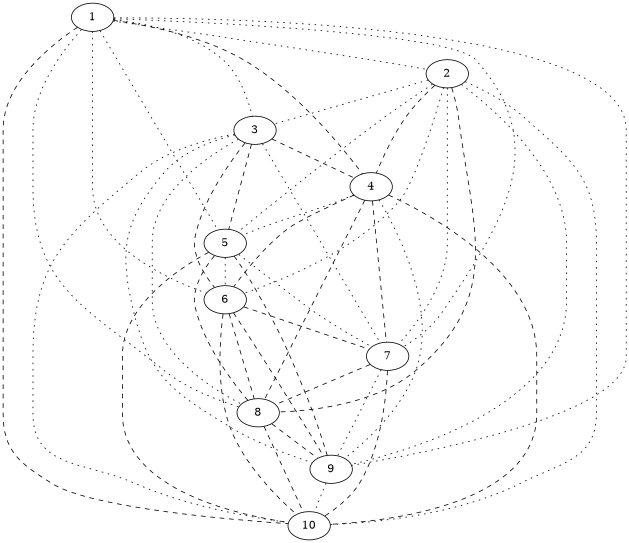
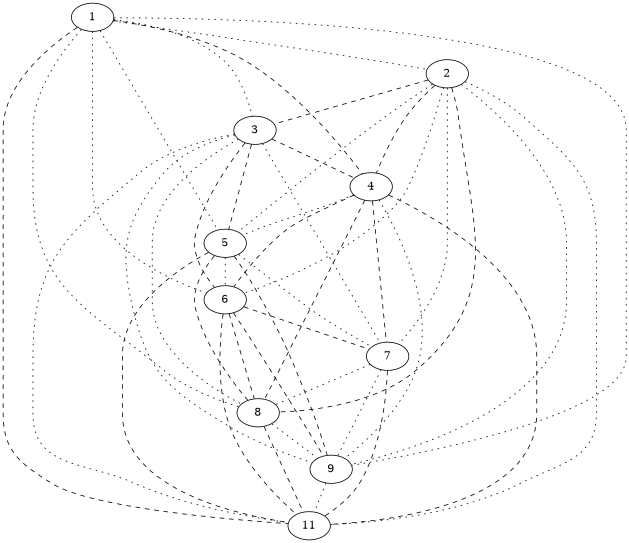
edge "1" -- "7": removed
edge "2" -- "3": style dotted -> dashed
edge "7" -- "8": style dashed -> dotted
edge "8" -- "9": style dashed -> dotted
node "10": label "10" -> "11"
